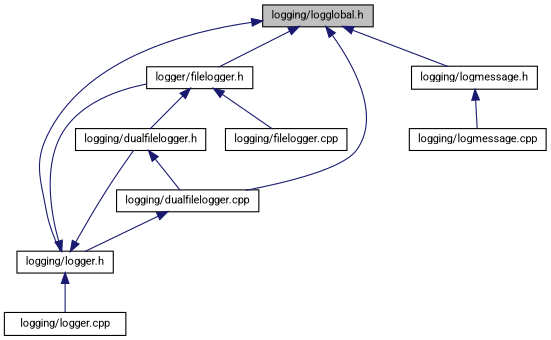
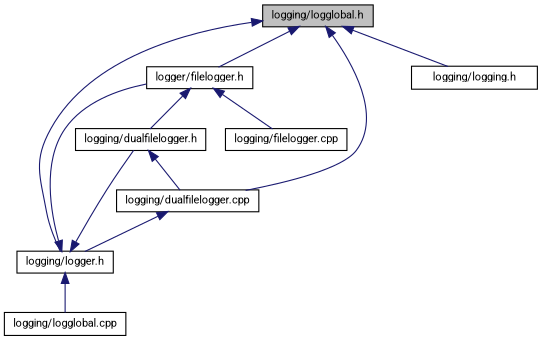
node "logging/logmessage.h": label "logging/logmessage.h" -> "logging/logging.h"
node "logging/logmessage.cpp": removed
node "logging/logger.cpp": label "logging/logger.cpp" -> "logging/logglobal.cpp"
